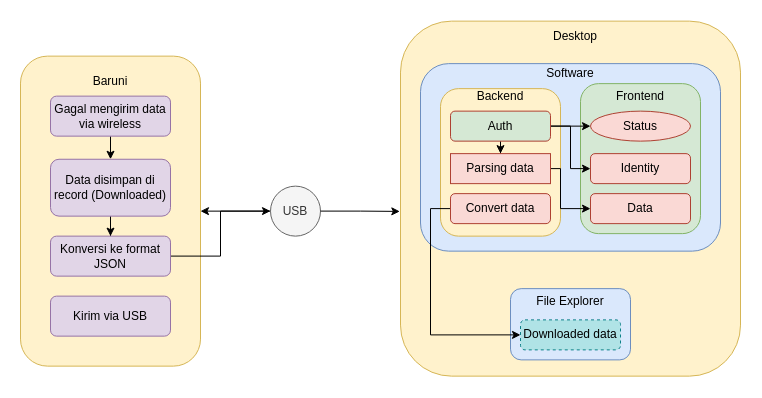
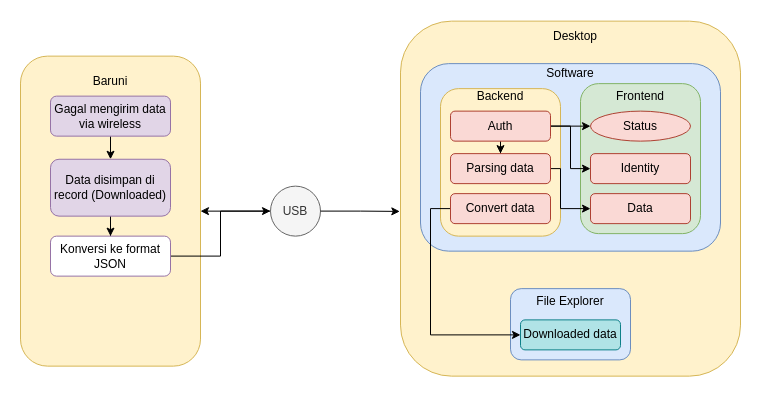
node "Auth": fillcolor #d5e8d4 -> #fad9d5
node "Parsing data": shape rectangle -> rounded rectangle
node "Konversi ke format JSON": fillcolor #e1d5e7 -> #ffffff
node "Kirim via USB": removed
node "Downloaded data": style dashed -> solid
